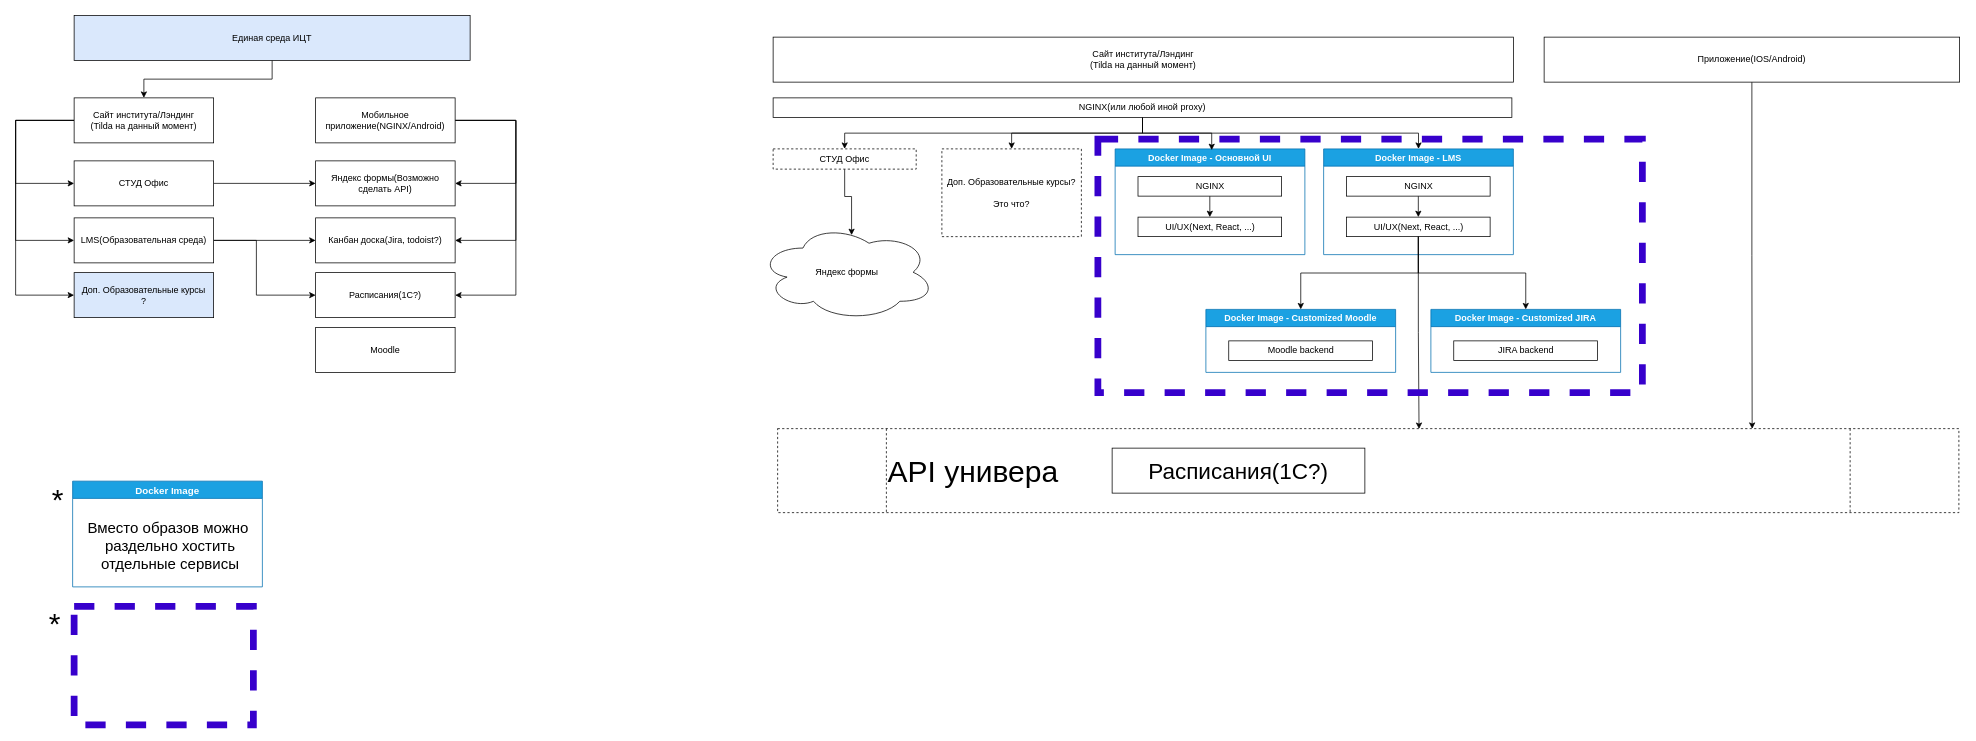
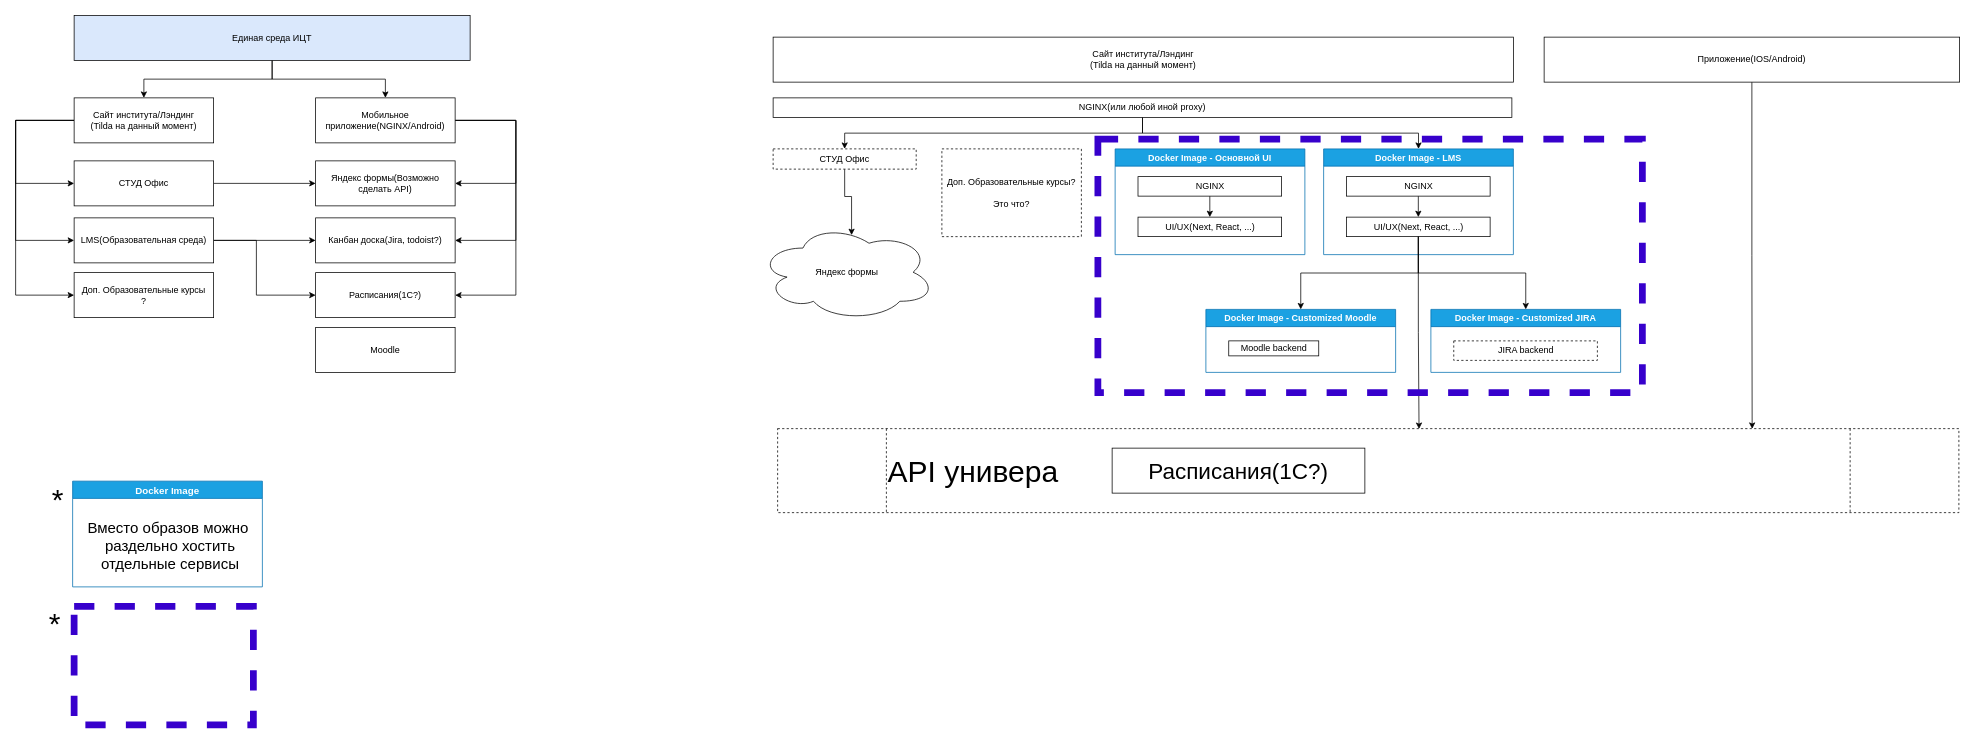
edge "Единая среда ИЦТ" -> "Мобильное приложение(NGINX/Android)": added
edge "NGINX(или любой иной proxy)" -> "Доп. Образовательные курсы? Это что?": removed
edge "NGINX(или любой иной proxy)" -> "Docker Image - Основной UI": removed
node "Доп. Образовательные курсы ?": fillcolor #dae8fc -> #ffffff
node "Moodle backend": size 144x20 -> 90x15
node "JIRA backend": style solid -> dashed
